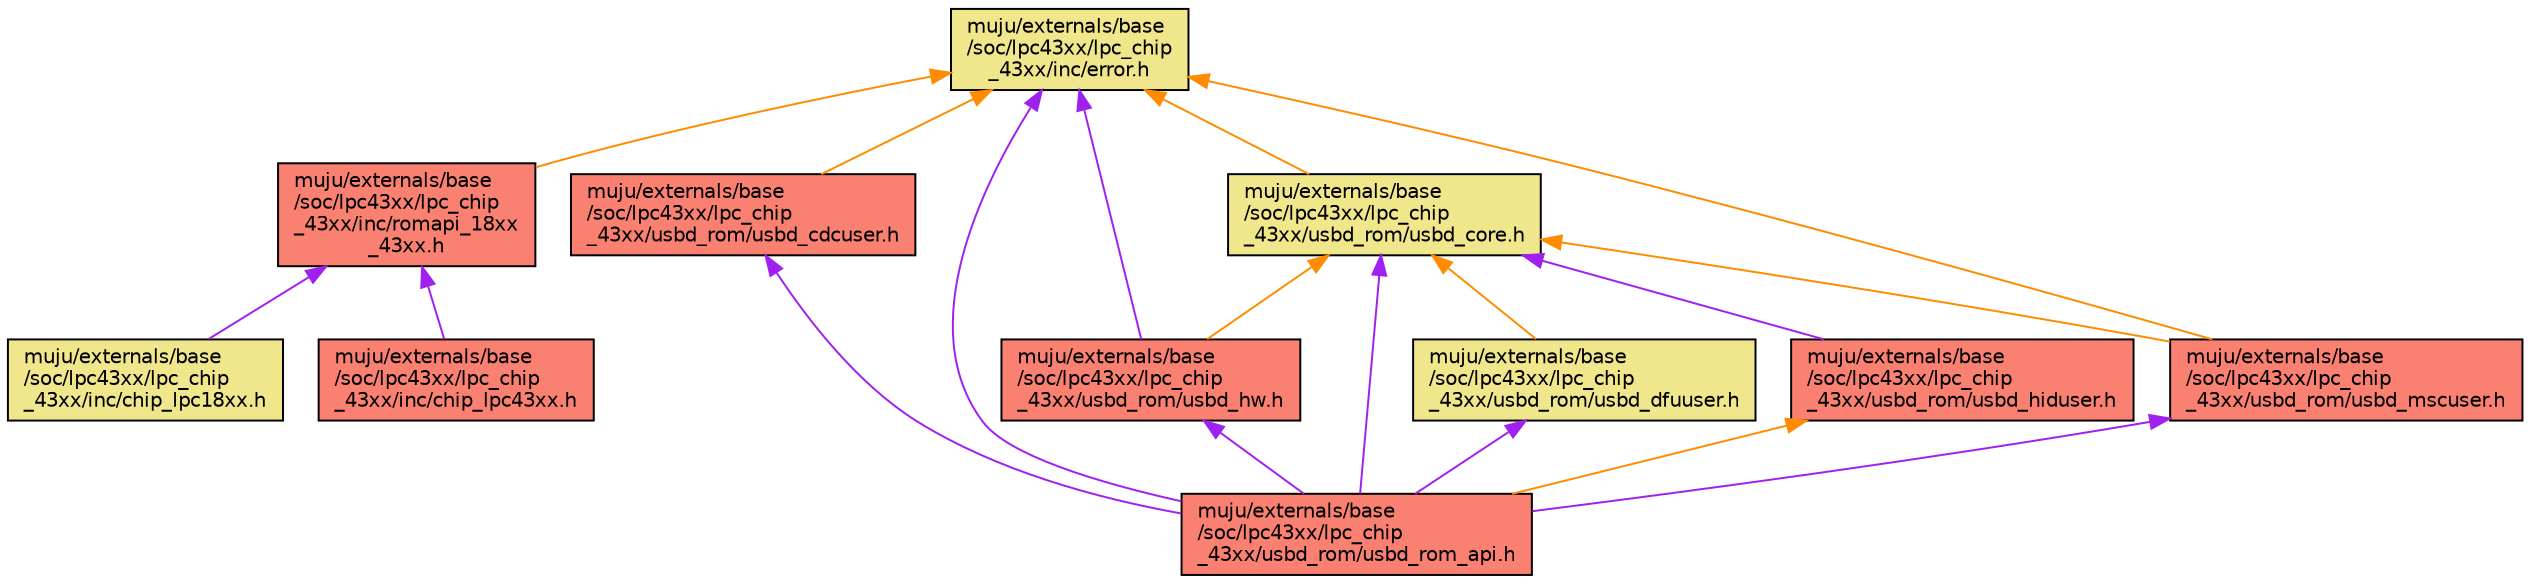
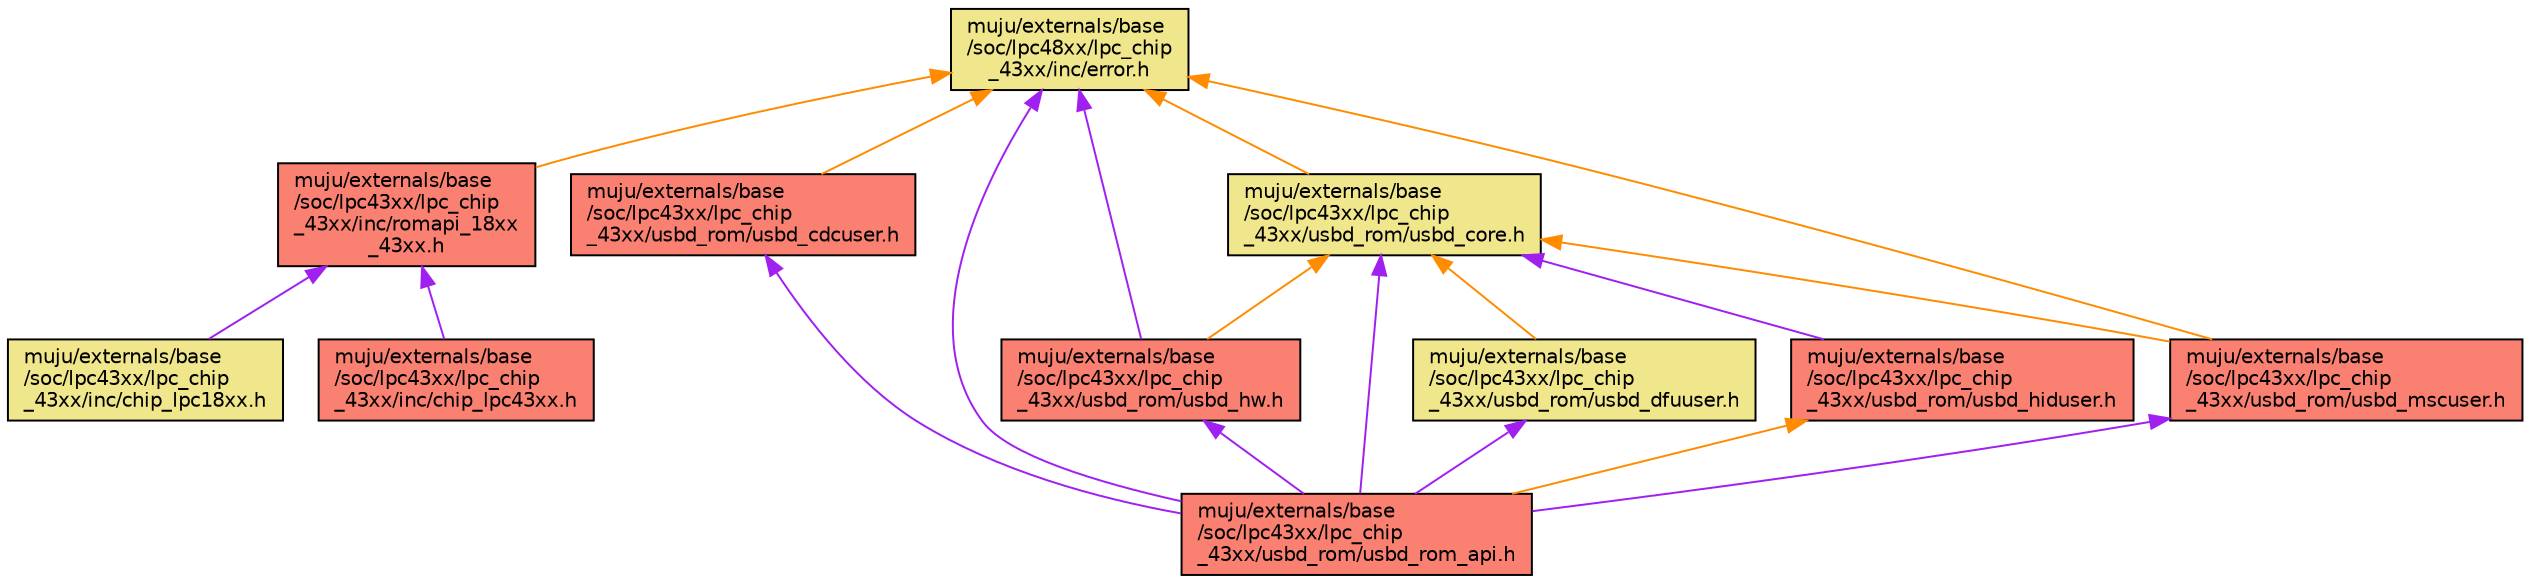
node "muju/externals/base /soc/lpc43xx/lpc_chip _43xx/inc/error.h": label "muju/externals/base /soc/lpc43xx/lpc_chip _43xx/inc/error.h" -> "muju/externals/base /soc/lpc48xx/lpc_chip _43xx/inc/error.h"
